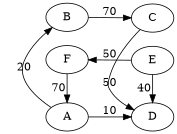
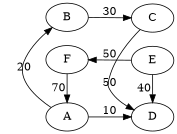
edge "B" -> "C": label "70" -> "30"
